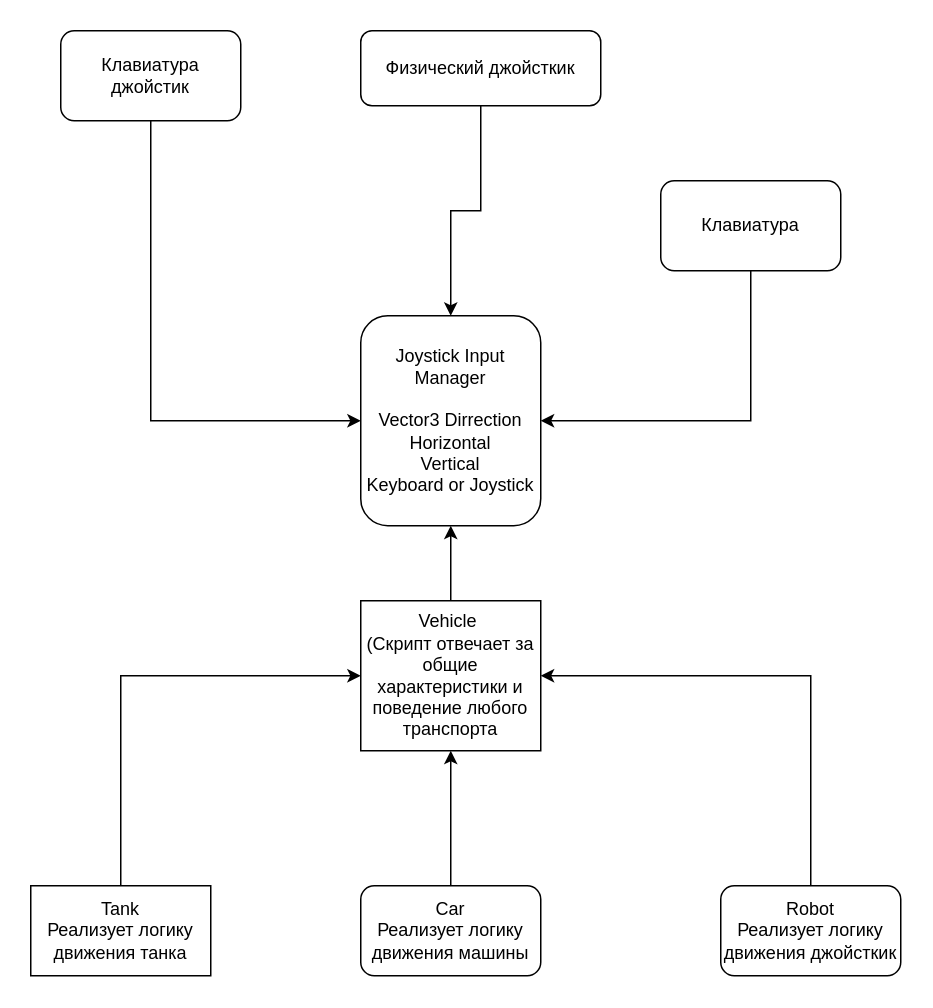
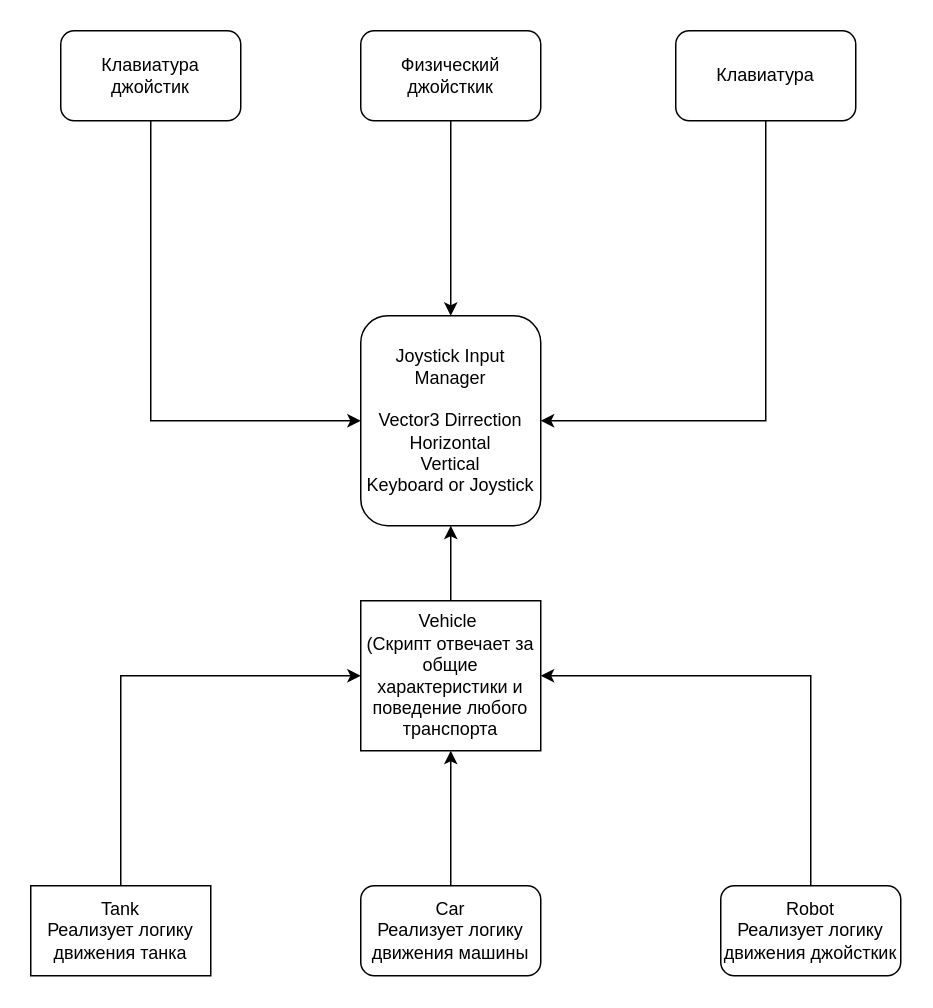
node "Физический джойсткик": size 240x75 -> 180x90
node "Клавиатура": moved (751, 226) -> (766, 76)
